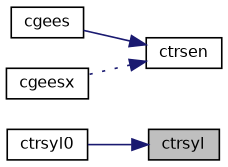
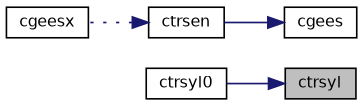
edge "cgees" -> "ctrsen": reversed
